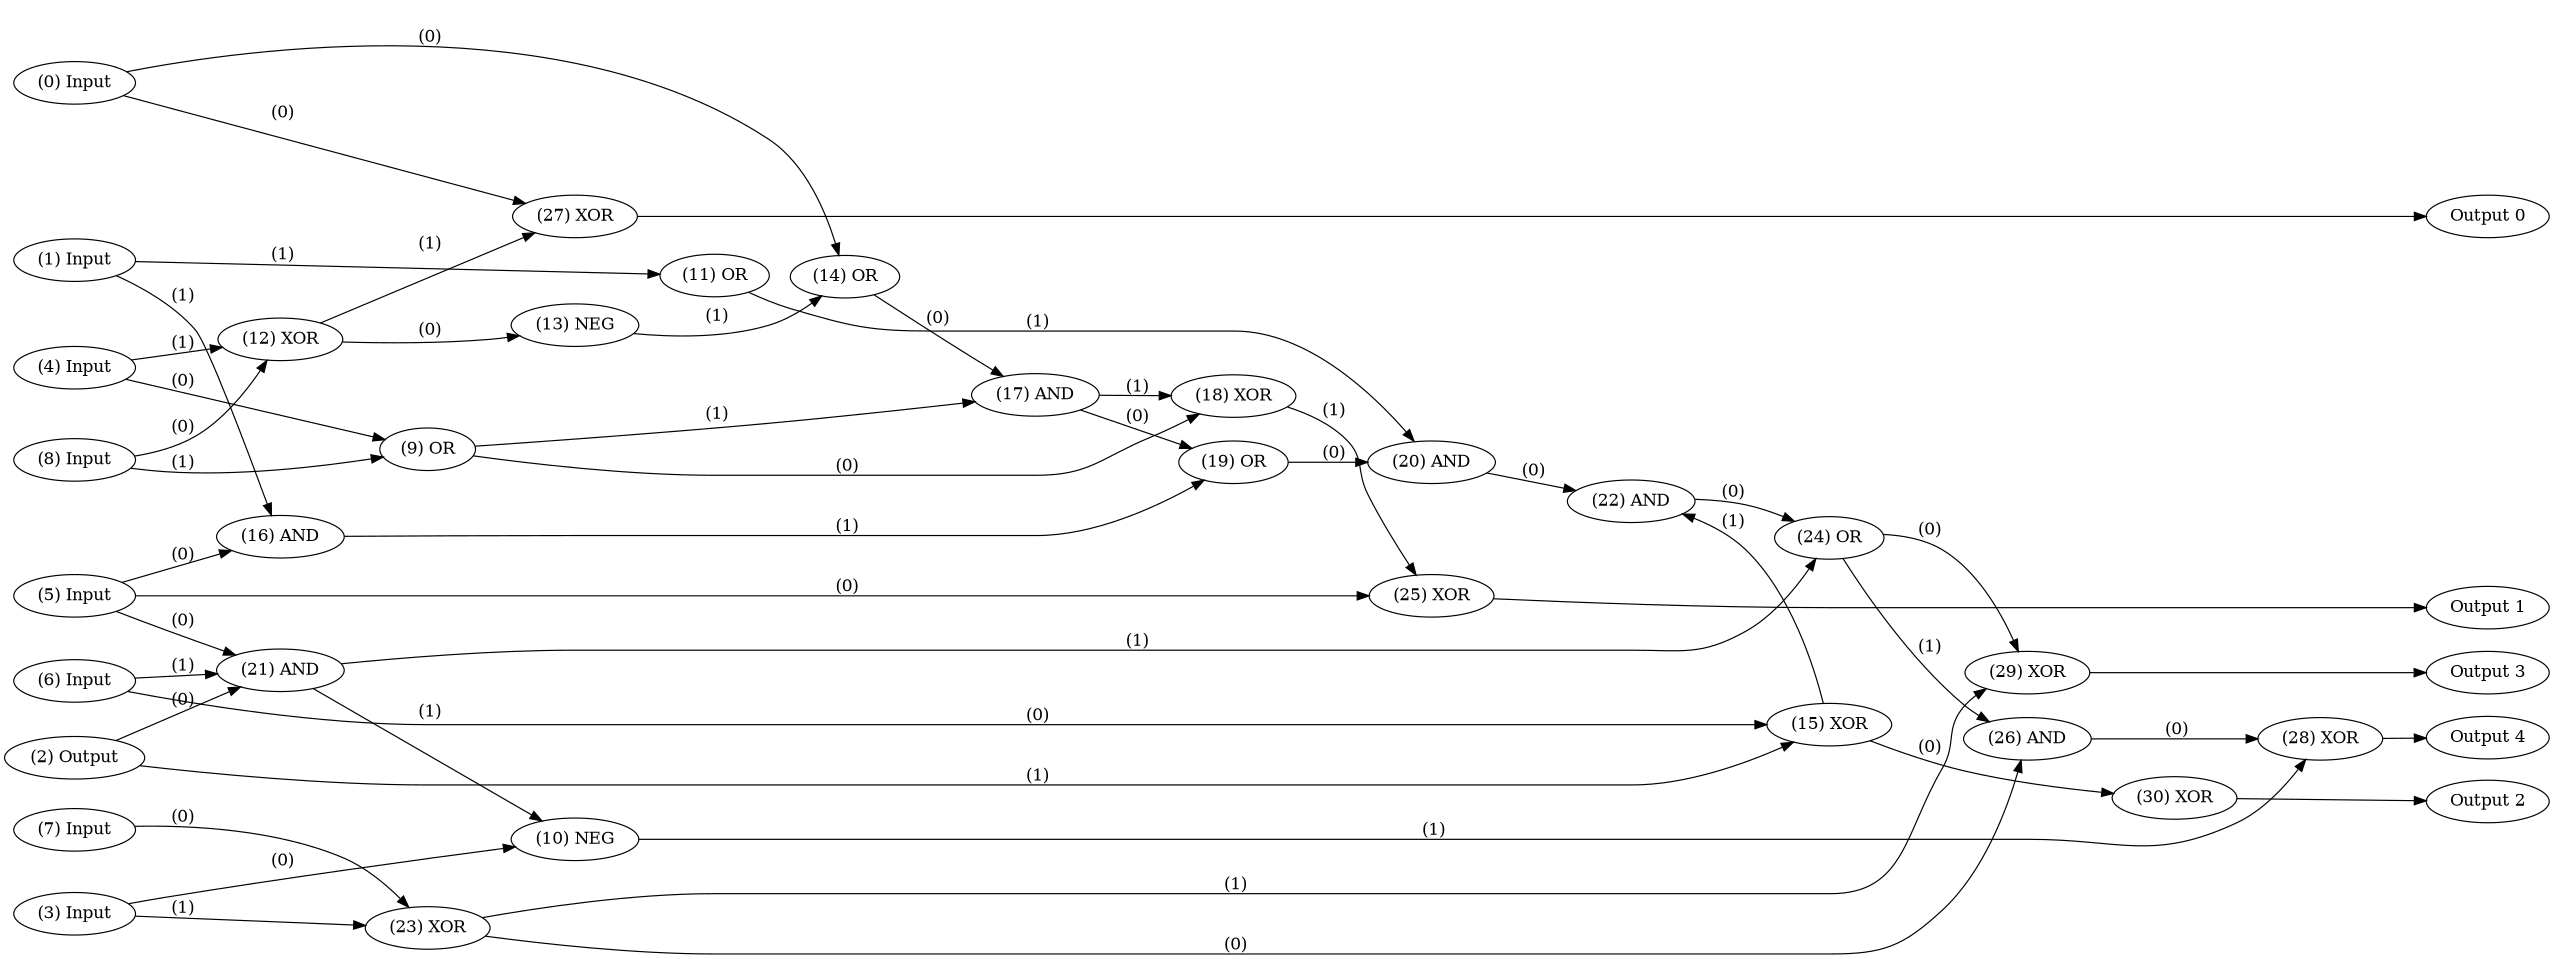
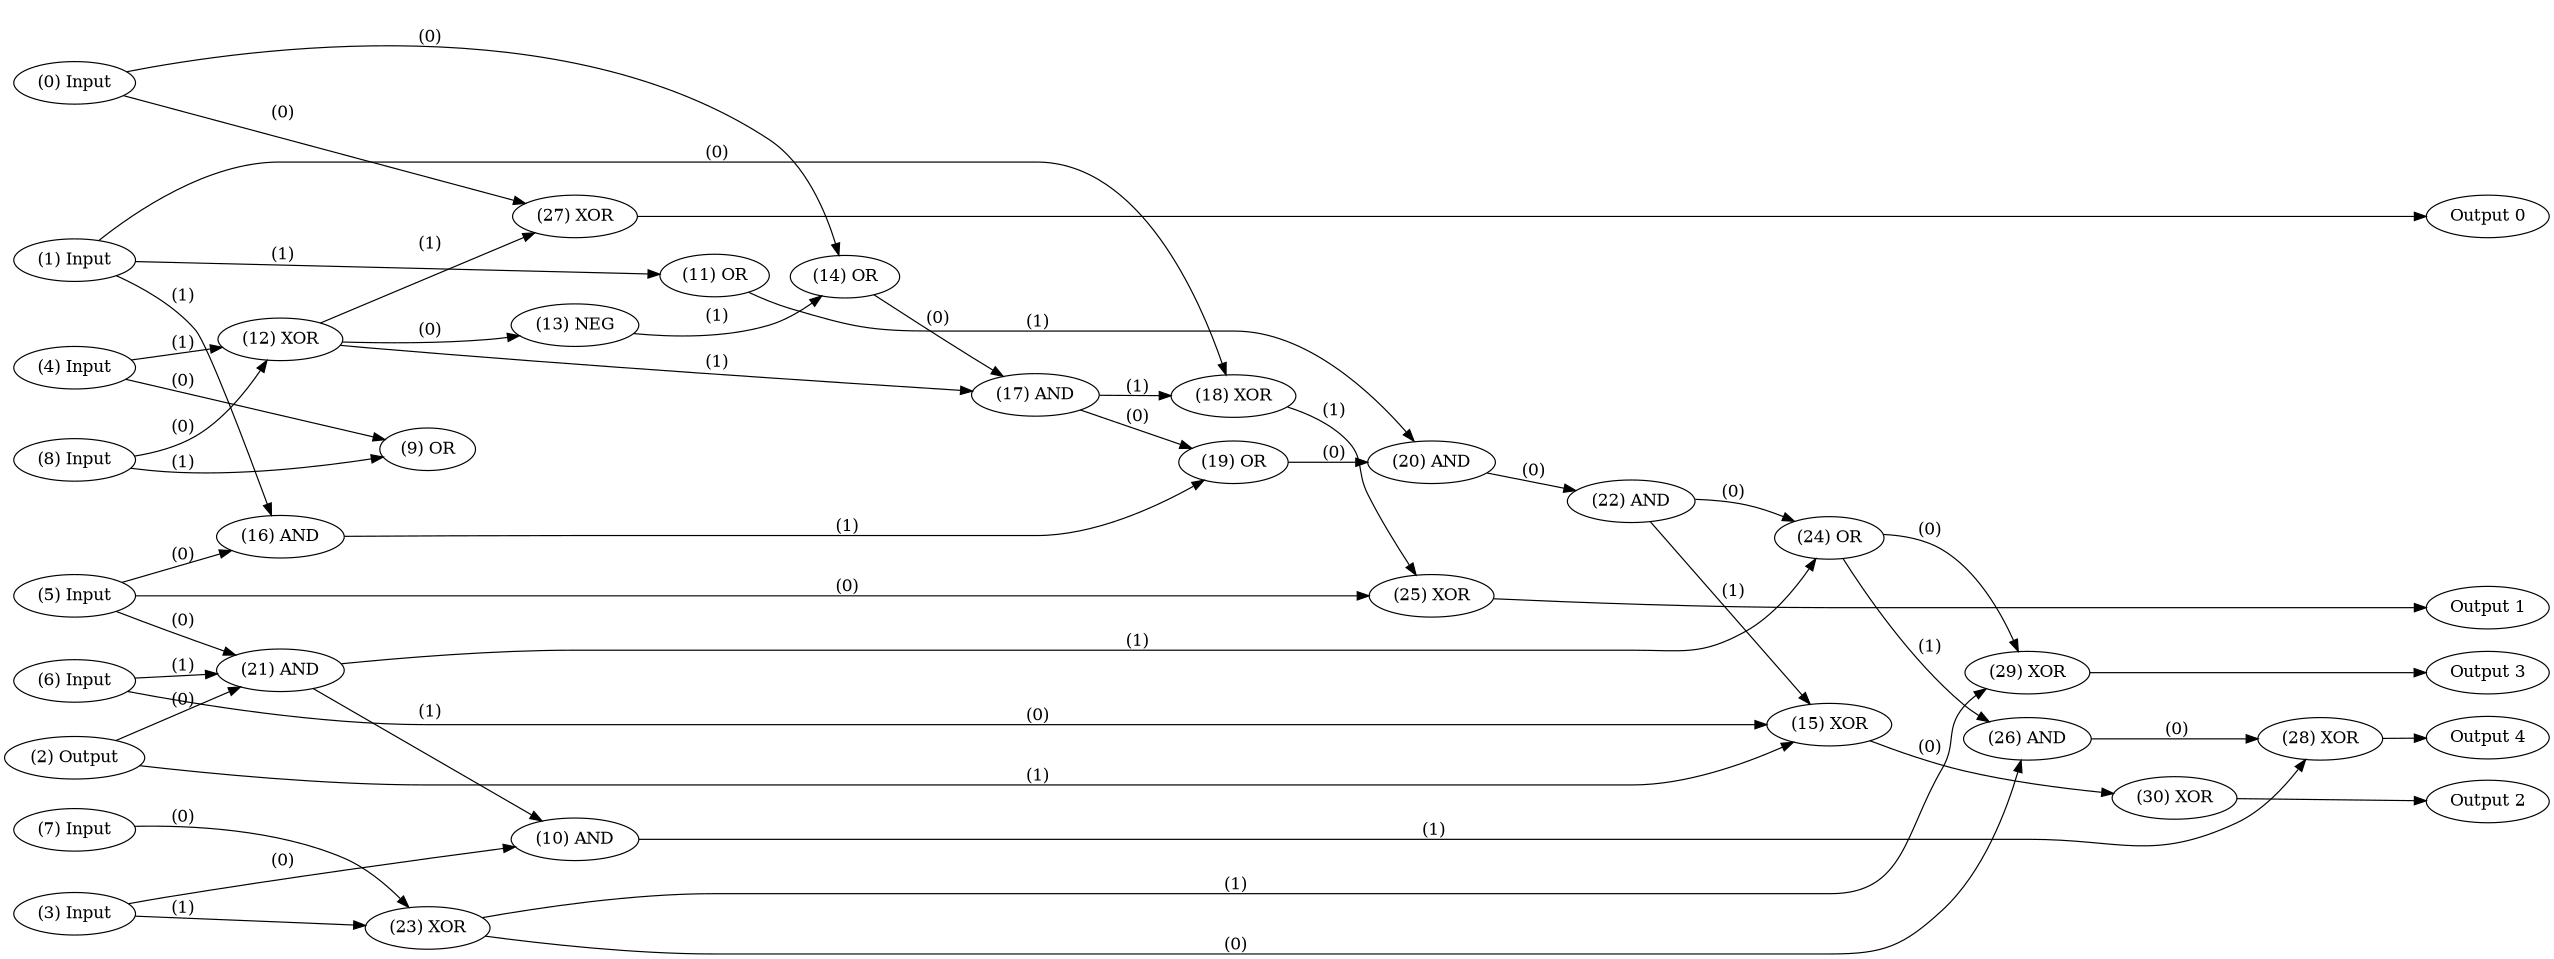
edge "(9) OR" -> "(17) AND": now "(12) XOR" -> "(17) AND"
edge "(9) OR" -> "(18) XOR": now "(1) Input" -> "(18) XOR"
edge "(15) XOR" -> "(22) AND": reversed
node "(10) NEG": label "(10) NEG" -> "(10) AND"
